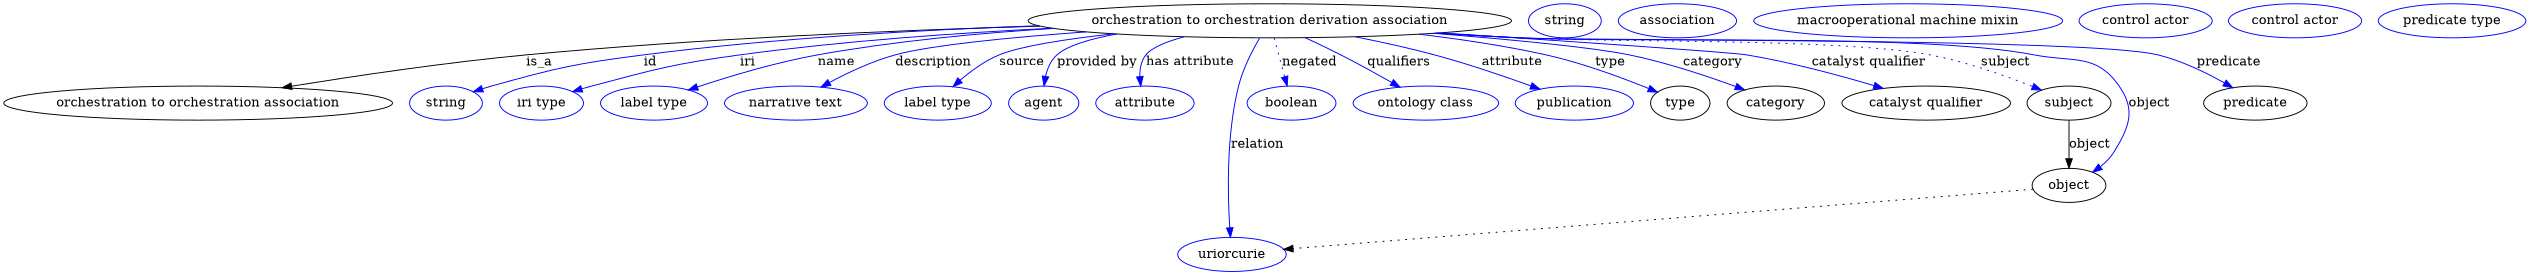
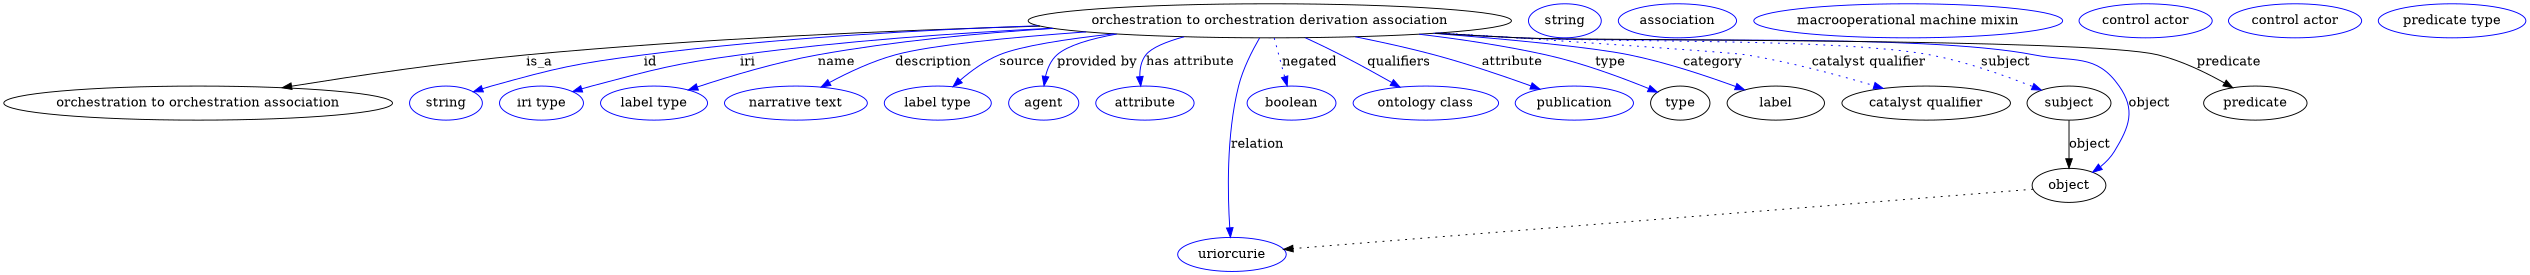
edge "orchestration to orchestration derivation association" -> "predicate": color blue -> black
edge "orchestration to orchestration derivation association" -> "catalyst qualifier": style solid -> dotted
node "category": label "category" -> "label"
